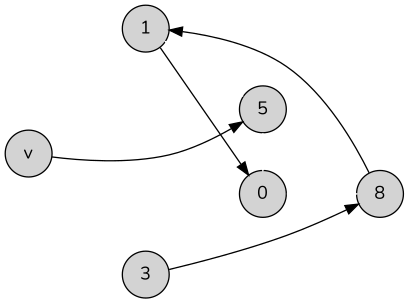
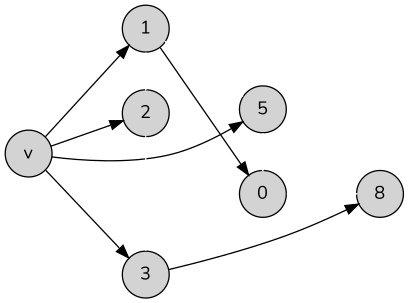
edge "8" -> "1": now "v" -> "1"
node "2": added
edge "v" -> "3": added
